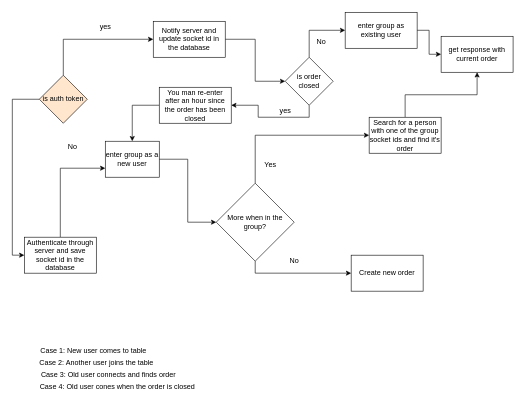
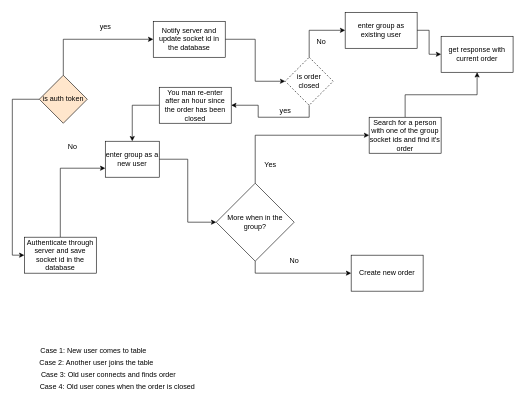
node "is order closed": style solid -> dashed
